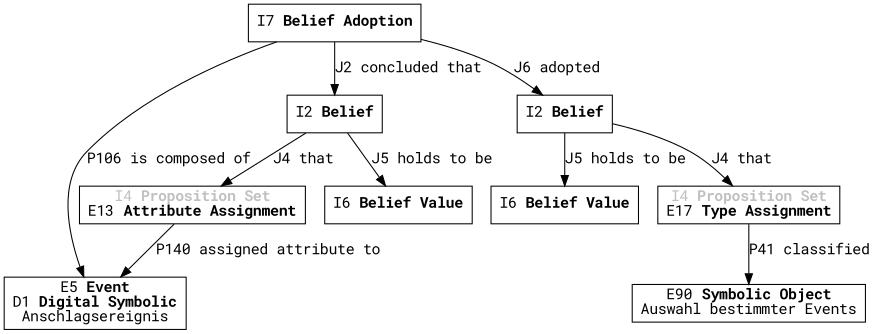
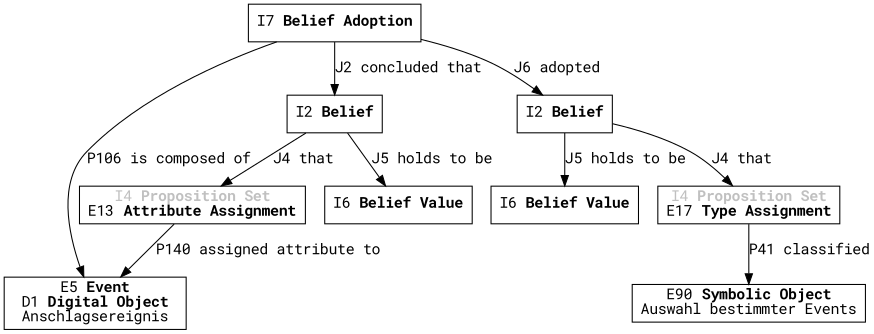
node "E5": text "Digital Symbolic" -> "Digital Object"
